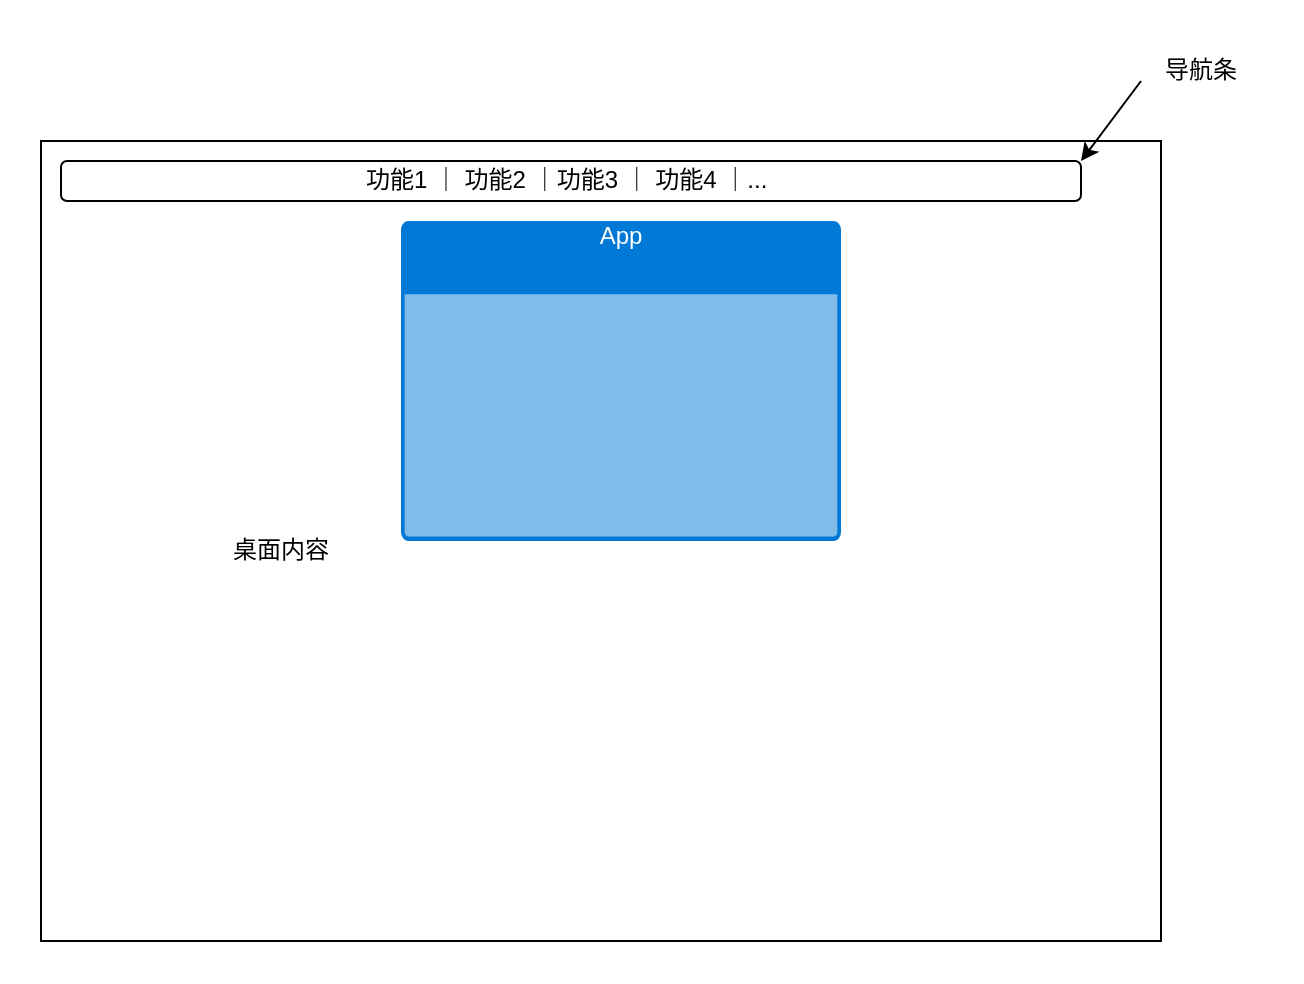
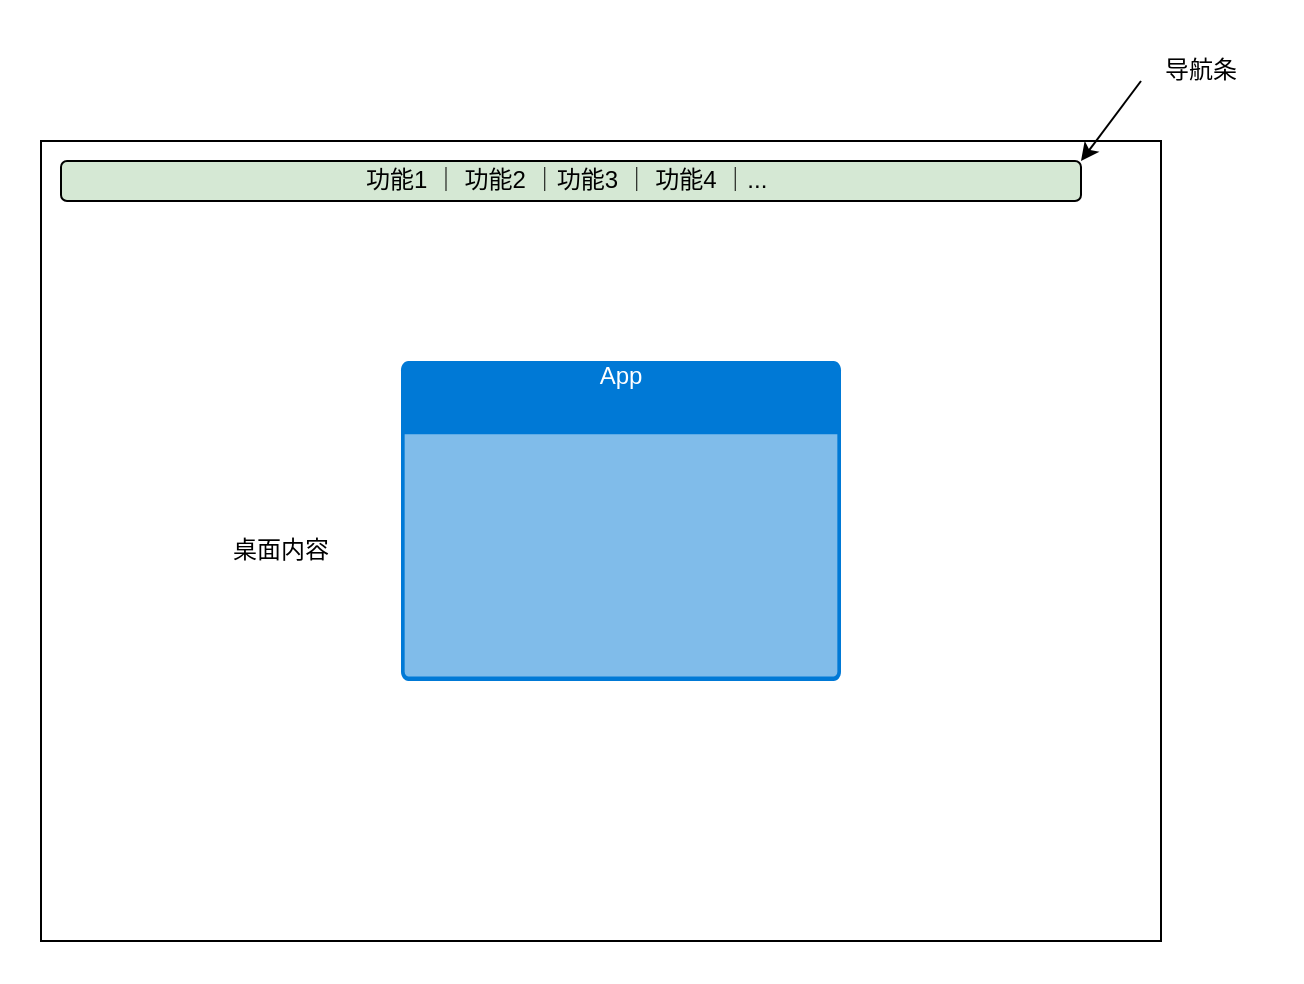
node "功能1 ｜ 功能2 ｜功能3 ｜ 功能4 ｜...": fillcolor #ffffff -> #d5e8d4
node "App": moved (621, 381) -> (621, 521)
